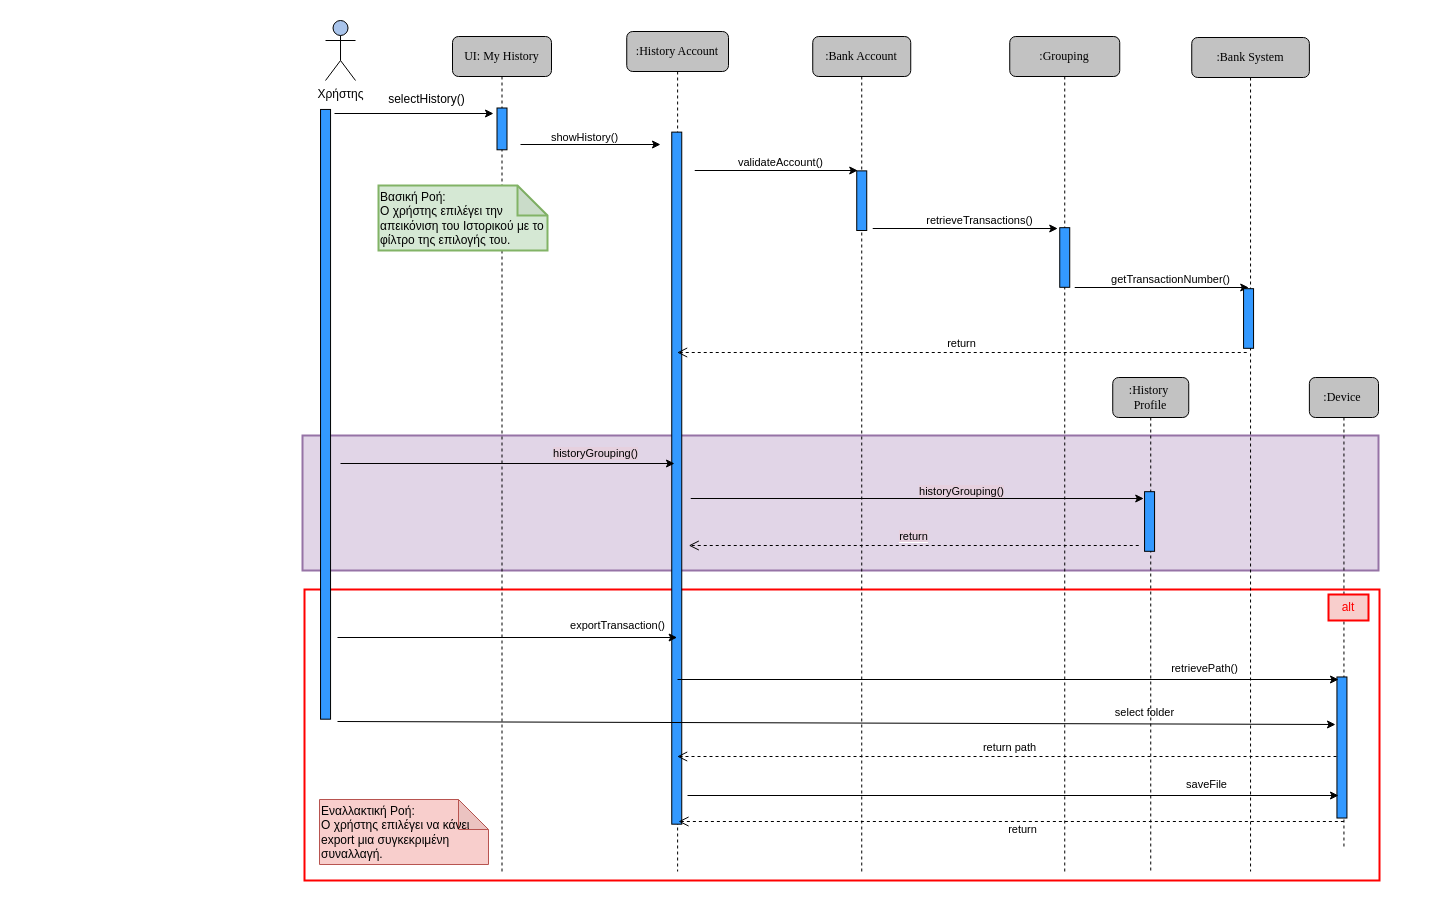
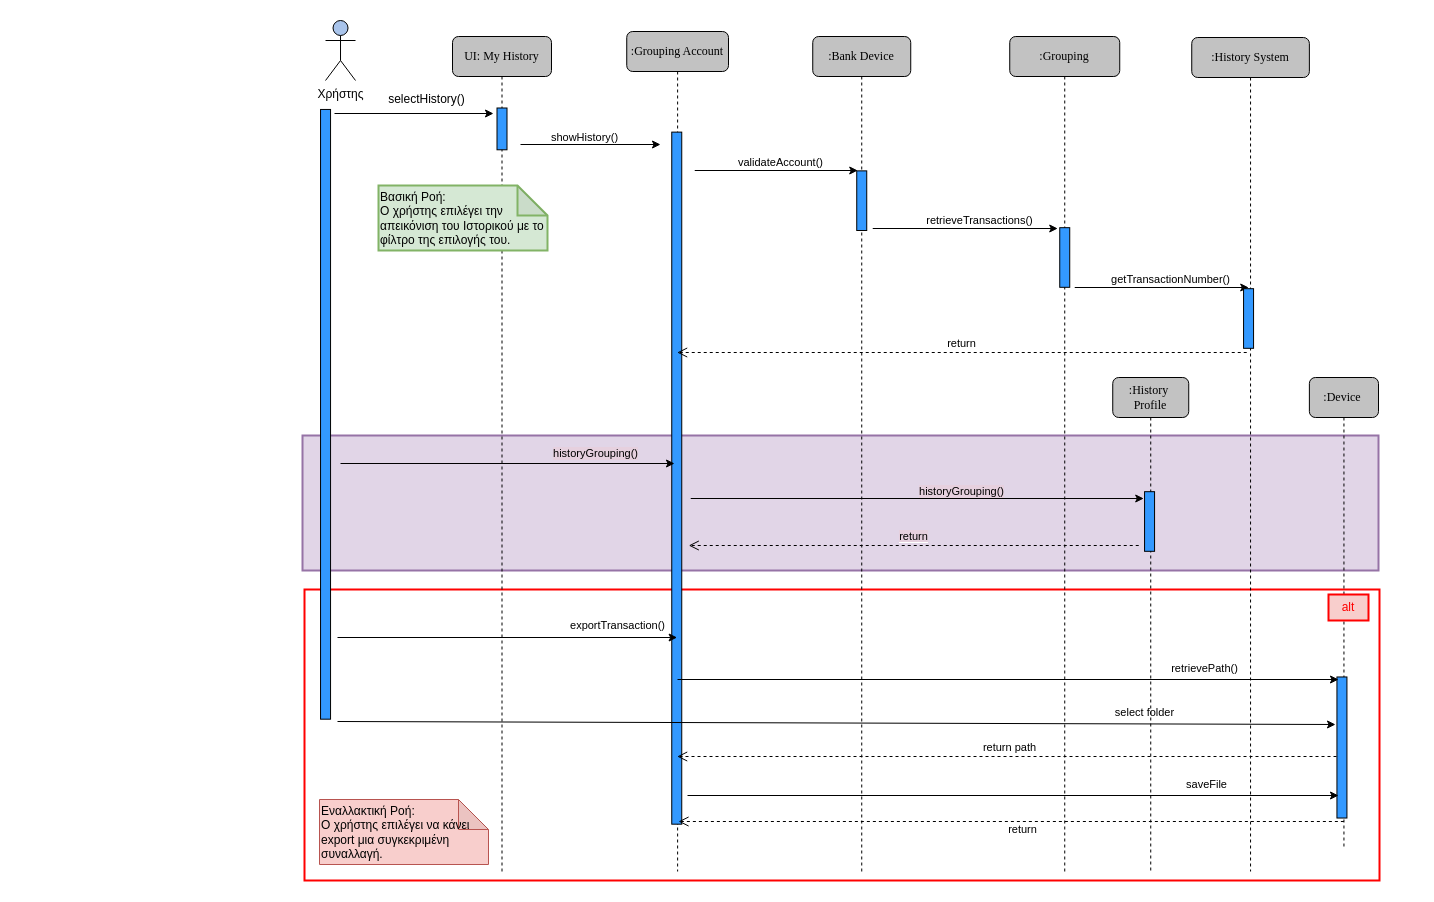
node ":History Account": label ":History Account" -> ":Grouping Account"
node ":Bank Account": label ":Bank Account" -> ":Bank Device"
node ":Bank System": label ":Bank System" -> ":History System"
